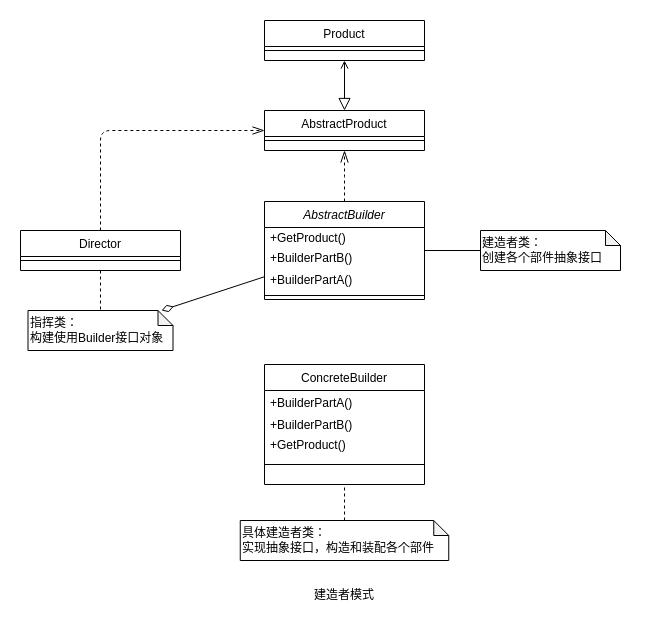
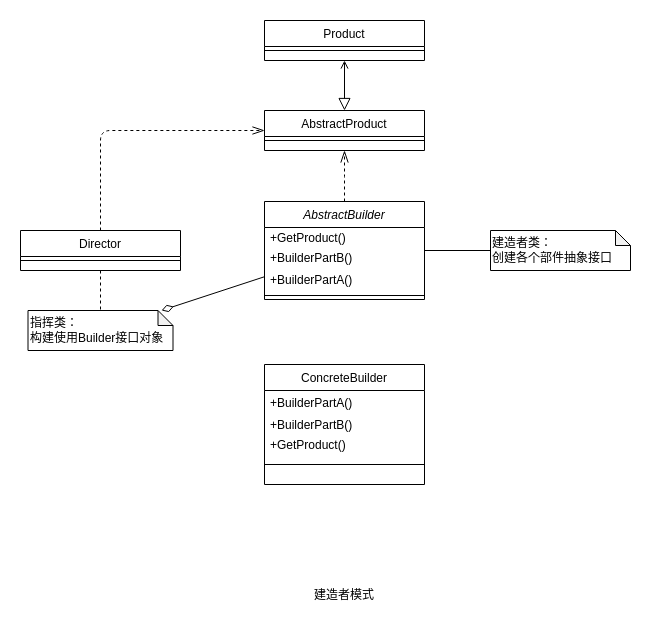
node "建造者类： 创建各个部件抽象接口": moved (551, 251) -> (561, 251)
edge "ConcreteBuilder" -- "具体建造者类： 实现抽象接口，构造和装配各个部件": removed
node "具体建造者类： 实现抽象接口，构造和装配各个部件": removed
